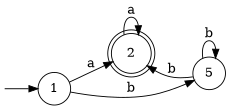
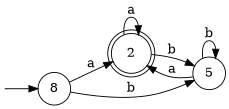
edge "2" -> "5": added, label "b"
edge "5" -> "2": label "b" -> "a"
node "1": label "1" -> "8"
